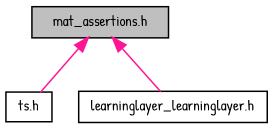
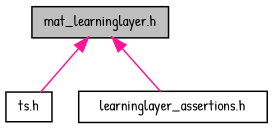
node "mat_assertions.h": label "mat_assertions.h" -> "mat_learninglayer.h"
node "learninglayer_learninglayer.h": label "learninglayer_learninglayer.h" -> "learninglayer_assertions.h"
